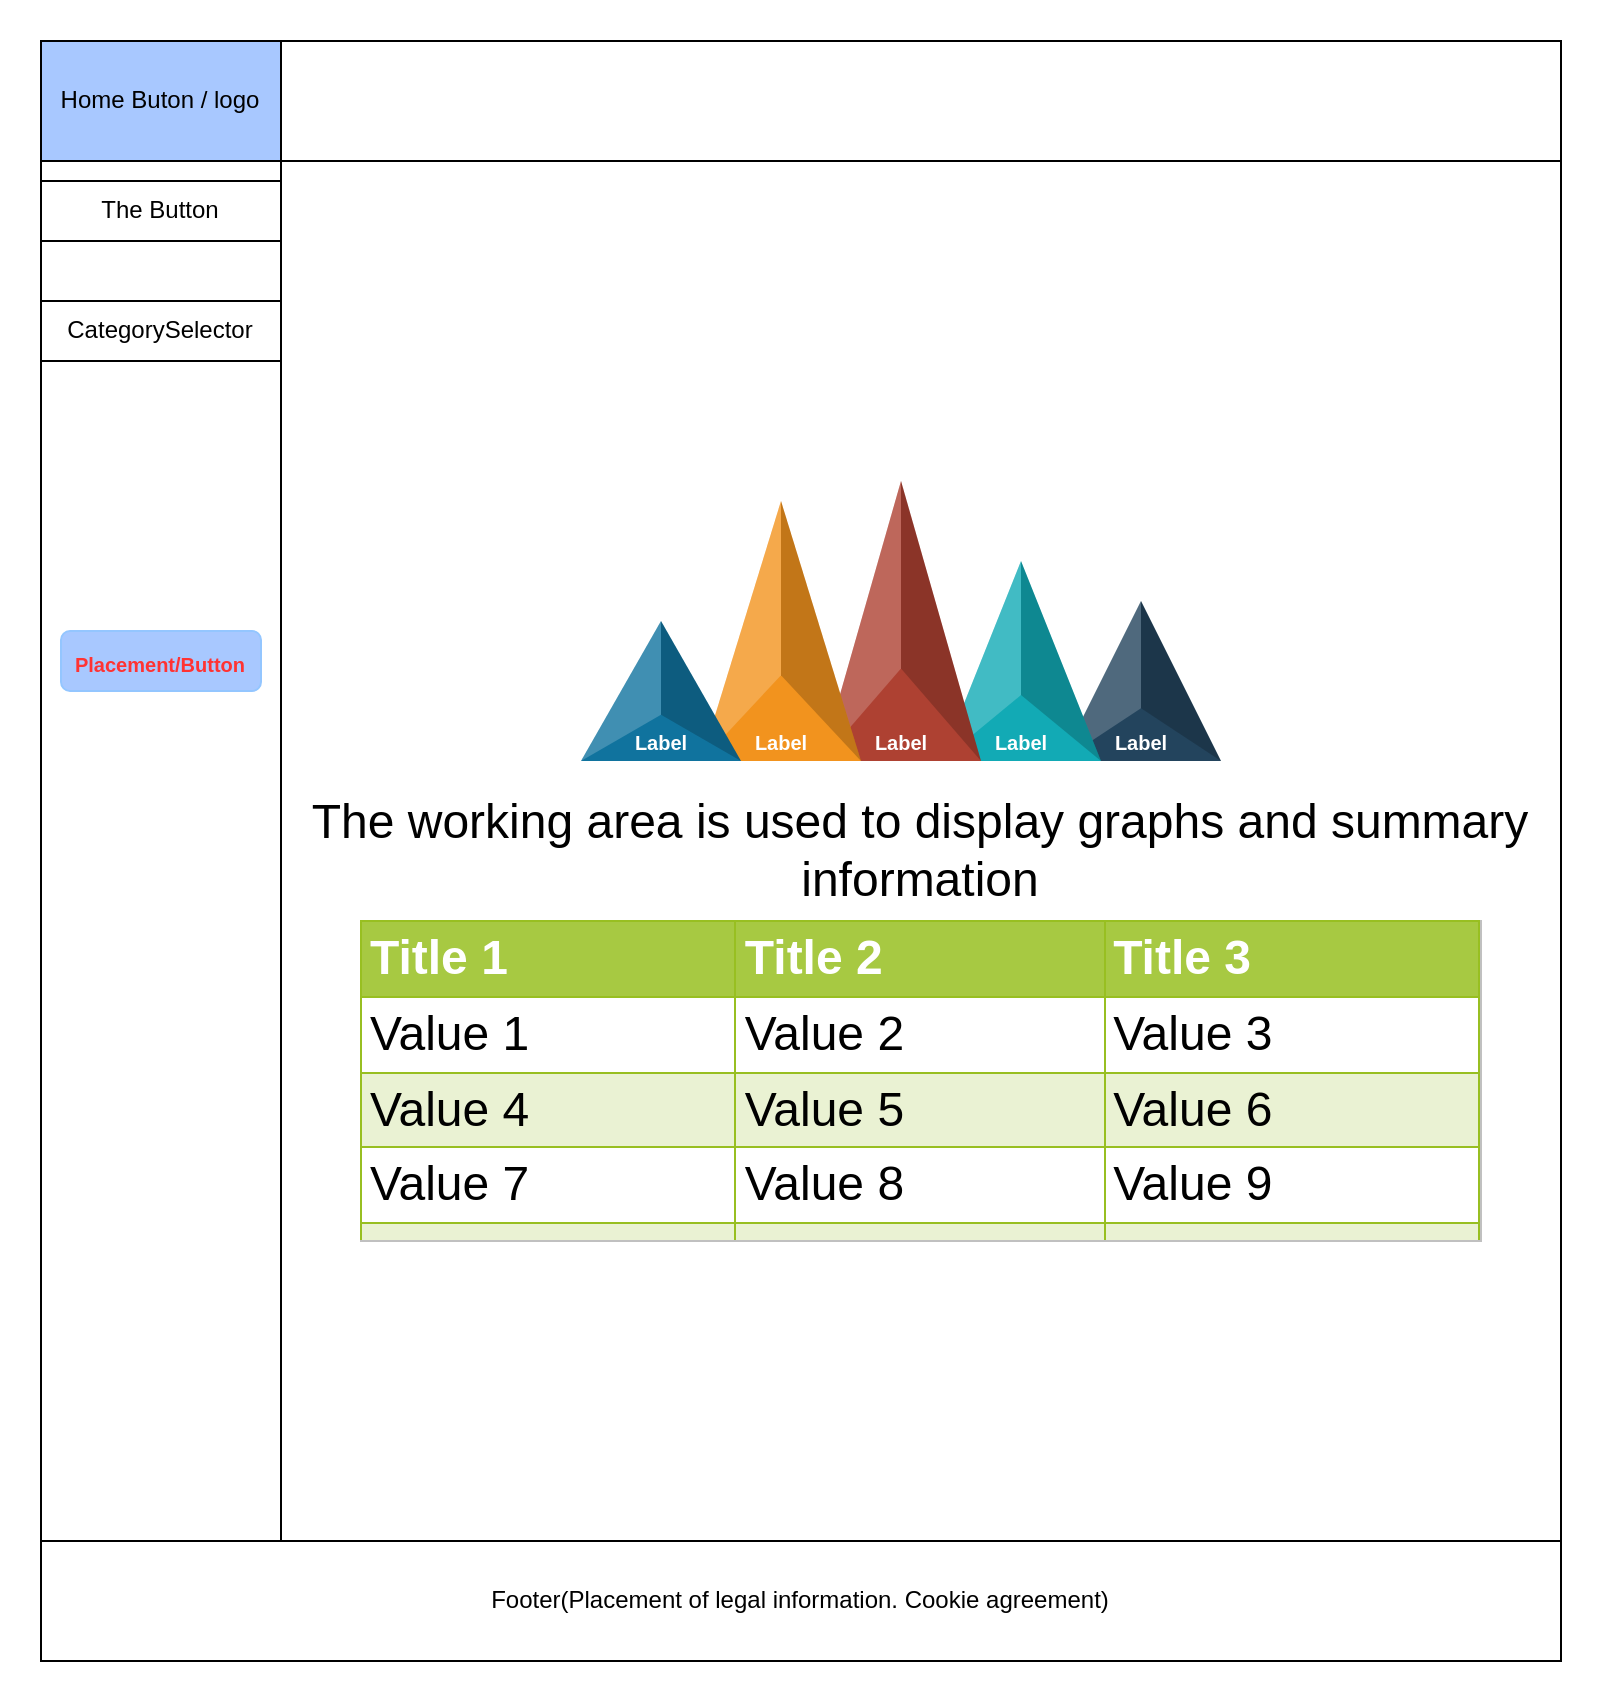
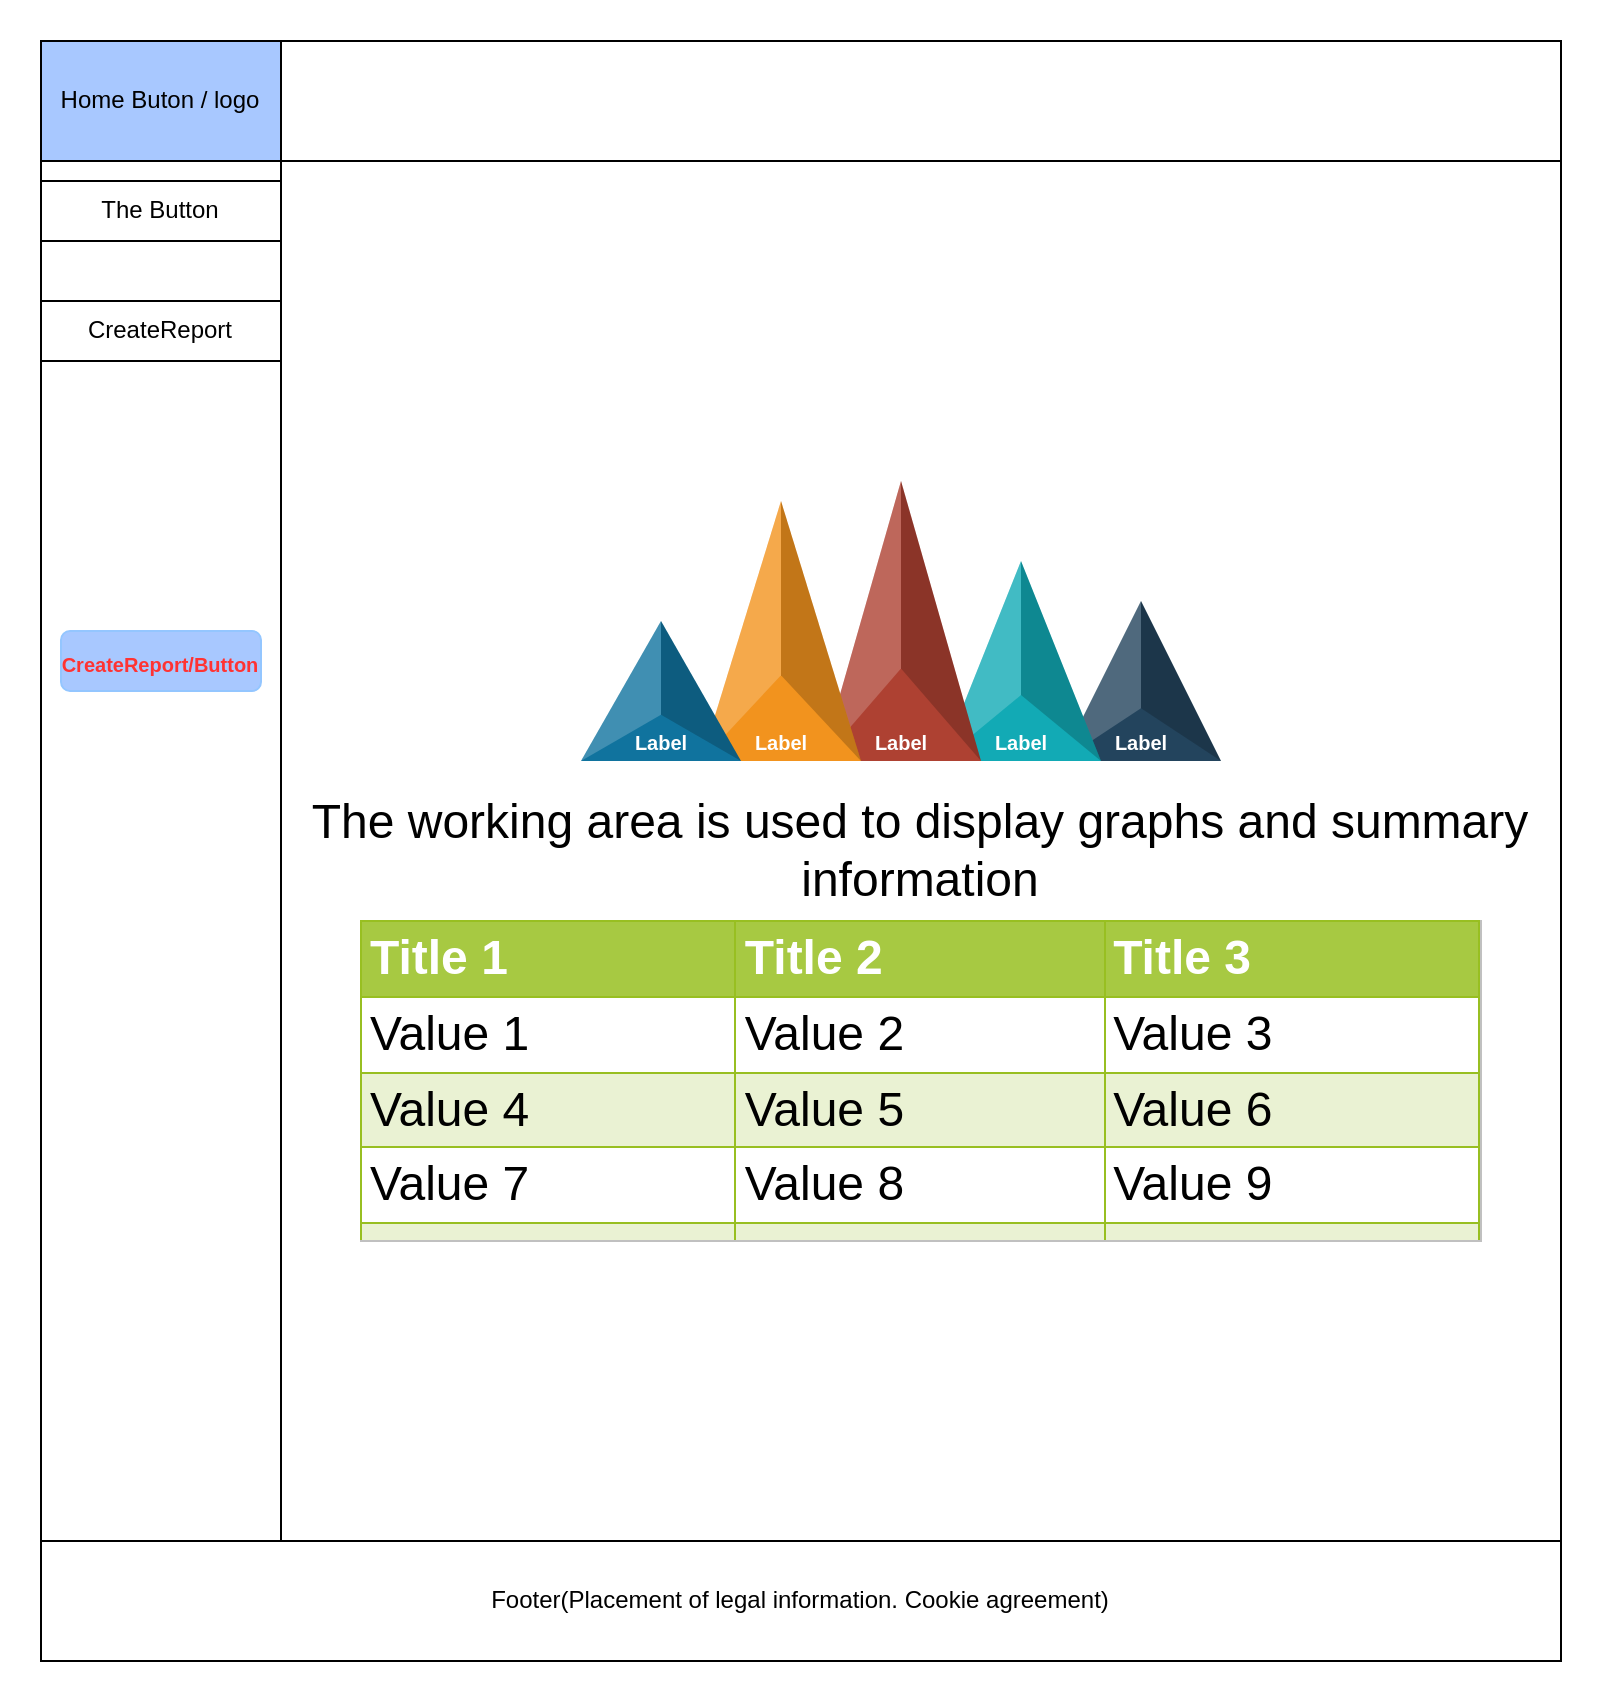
node "CategorySelector": label "CategorySelector" -> "CreateReport"
node "Placement/Button": label "Placement/Button" -> "CreateReport/Button"
